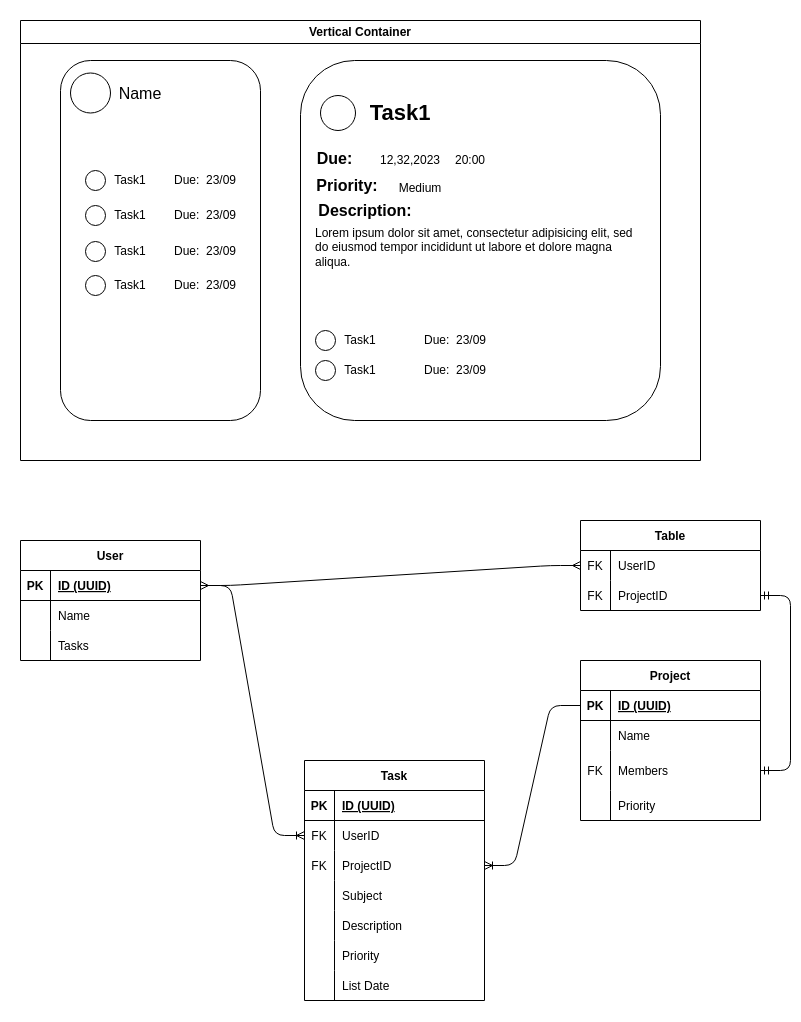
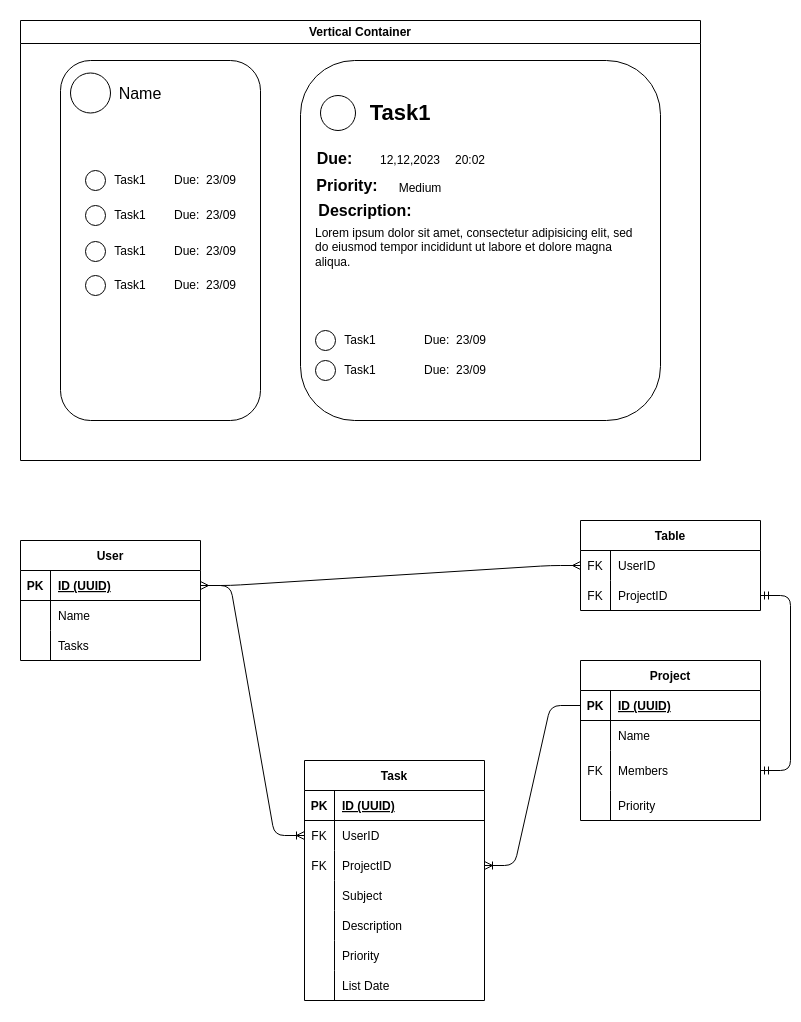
node "12,32,2023": label "12,32,2023" -> "12,12,2023"
node "20:00": label "20:00" -> "20:02"
